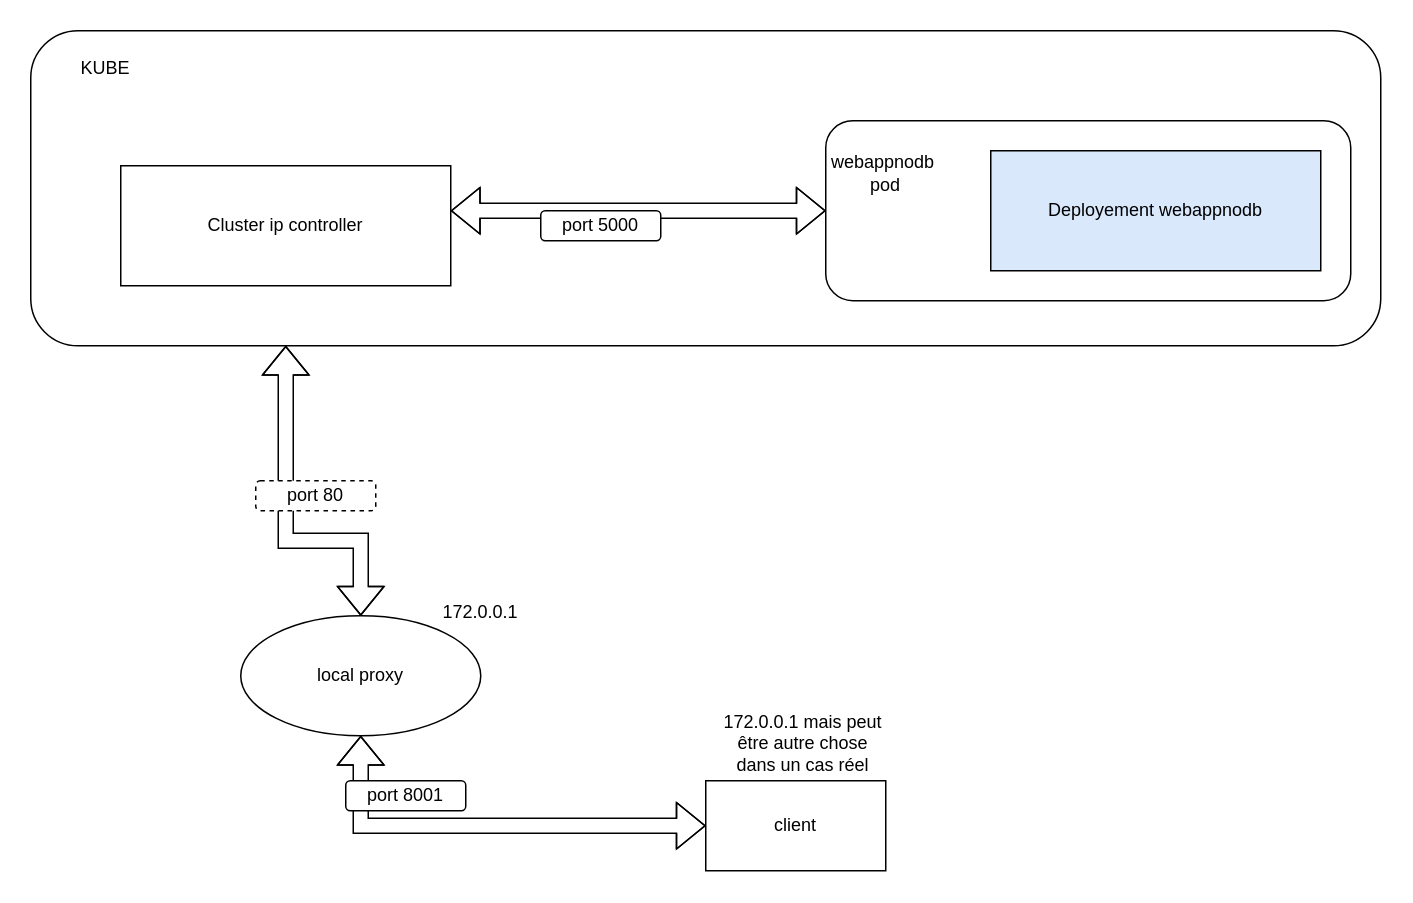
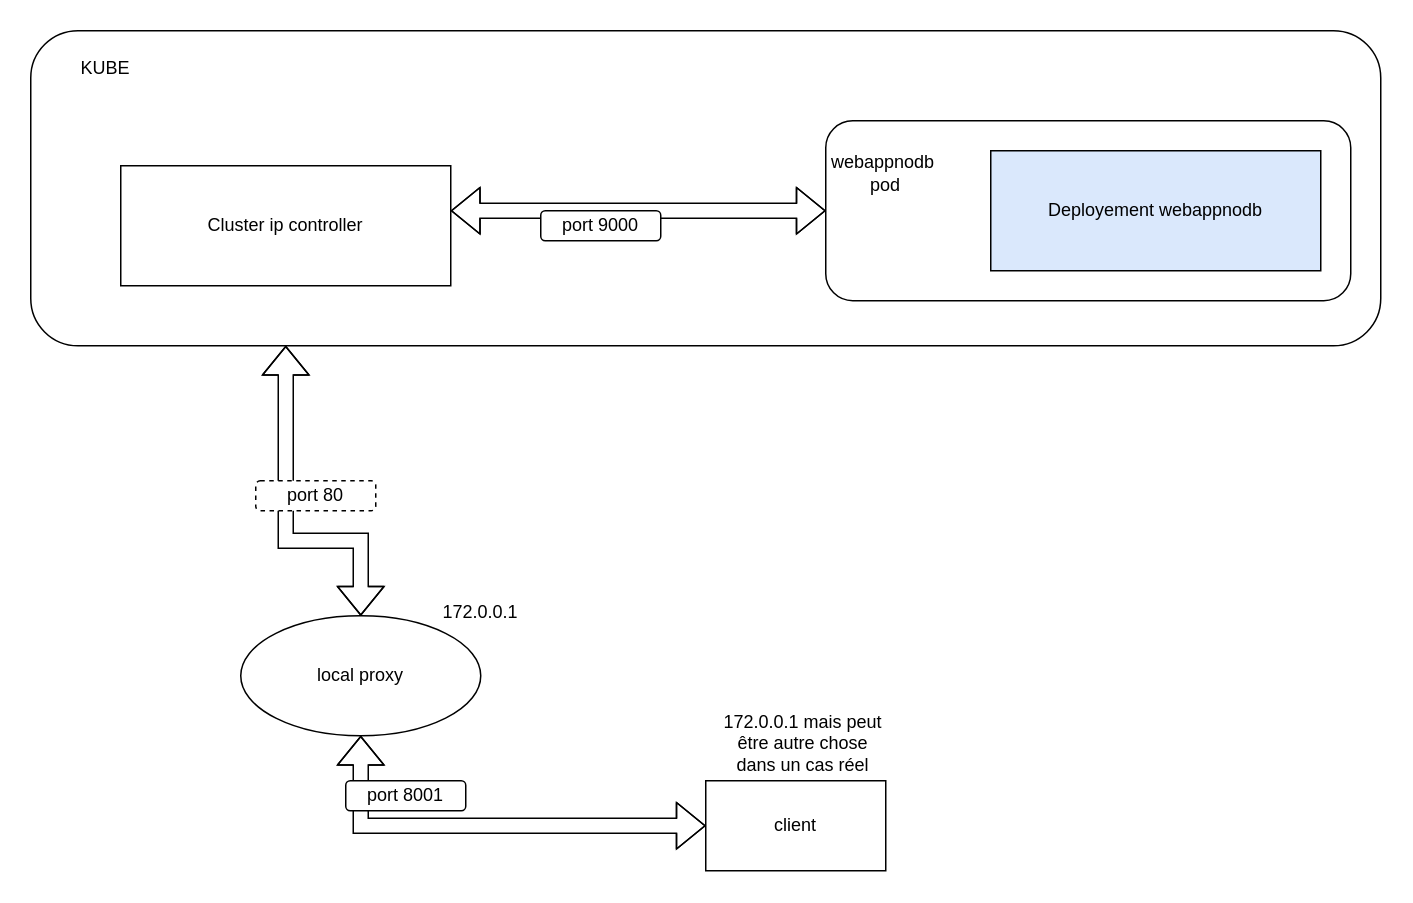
node "port 5000": label "port 5000" -> "port 9000"
